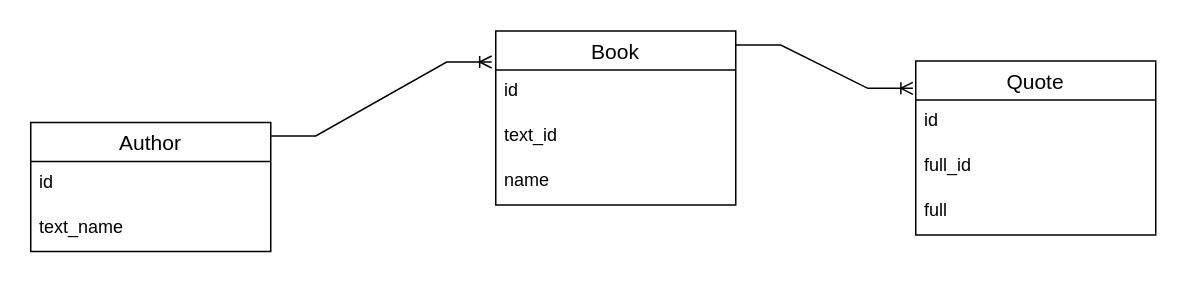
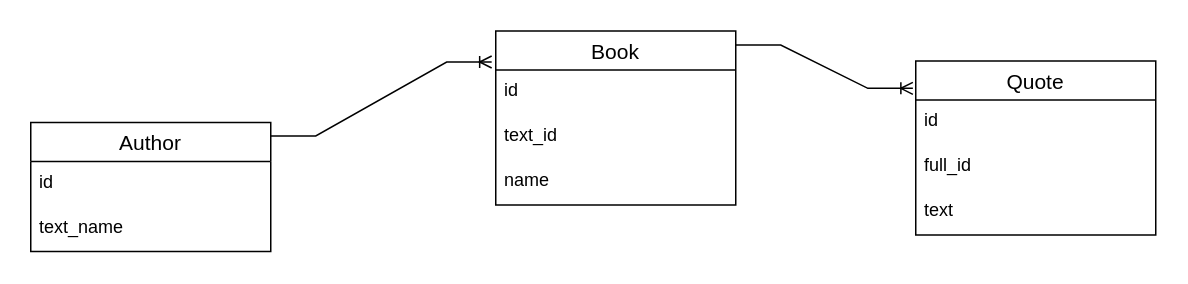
node "full": label "full" -> "text"
